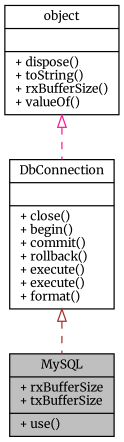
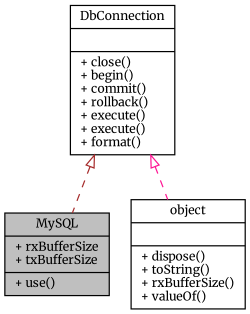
edge "DbConnection" -> "object": reversed
